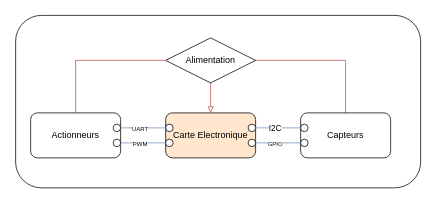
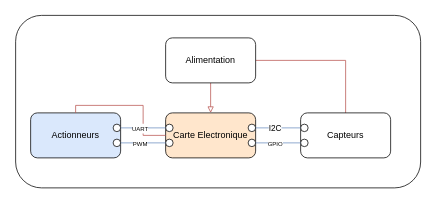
edge "Alimentation" -- "Actionneurs": now "Carte Electronique" -- "Actionneurs"
node "Alimentation": shape diamond -> rounded rectangle
node "Actionneurs": fillcolor #ffffff -> #dae8fc
